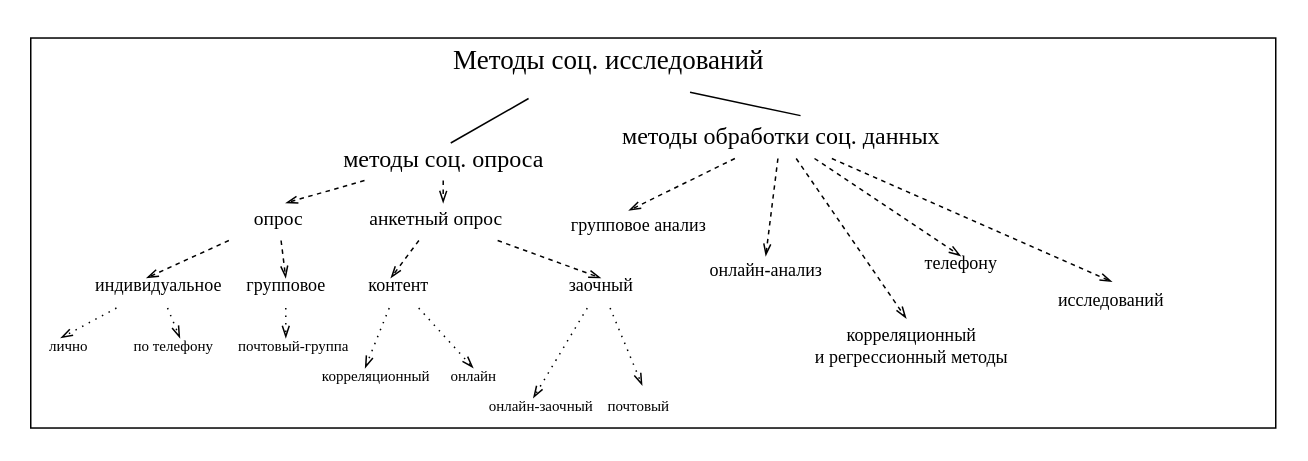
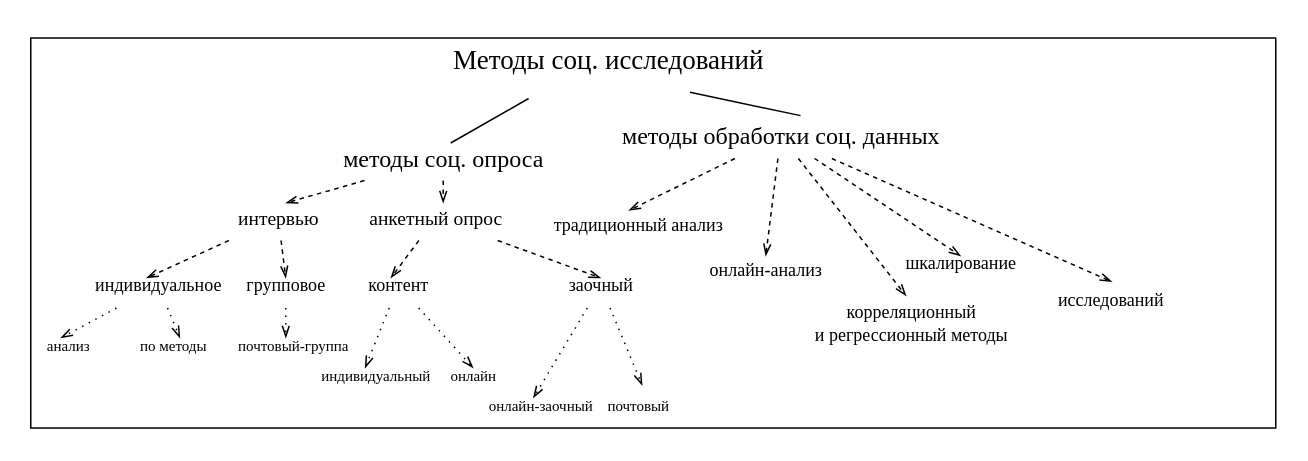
node "опрос": label "опрос" -> "интервью"
node "групповое анализ": label "групповое анализ" -> "традиционный анализ"
node "телефону": label "телефону" -> "шкалирование"
node "корреляционный и регрессионный методы": moved (911, 345) -> (911, 323)
node "лично": label "лично" -> "анализ"
node "по телефону": label "по телефону" -> "по методы"
node "корреляционный": label "корреляционный" -> "индивидуальный"
